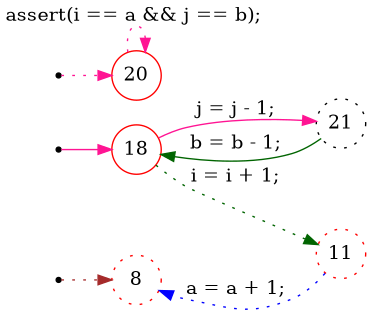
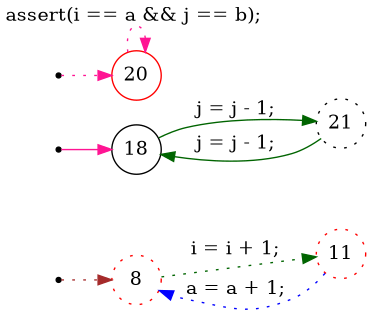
edge "18" -> "21": color deeppink -> darkgreen
edge "21" -> "18": label "b = b - 1; " -> "j = j - 1; "
node "18": color red -> black
edge "18" -> "11": now "8" -> "11"
